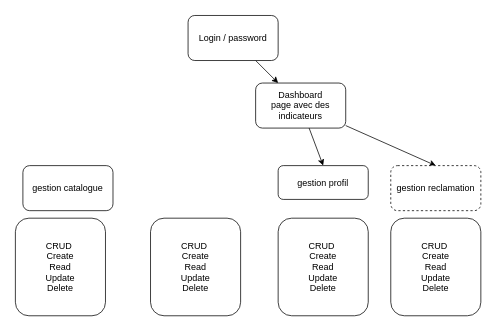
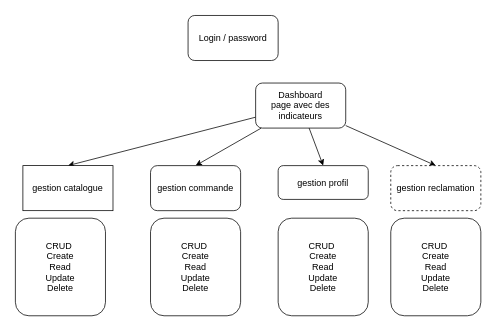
edge "Login / password" -> "Dashboard page avec des indicateurs": removed
edge "Dashboard page avec des indicateurs" -> "gestion catalogue": added
edge "Dashboard page avec des indicateurs" -> "gestion commande": added
node "gestion catalogue": shape rounded rectangle -> rectangle
node "gestion commande": added
